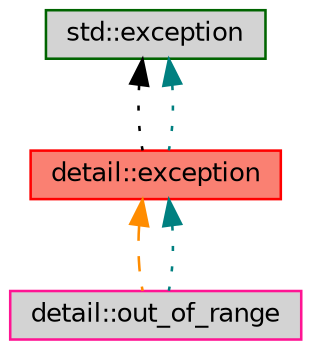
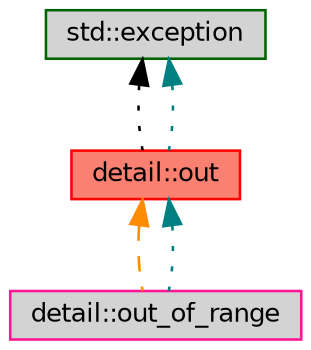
node "detail::exception": label "detail::exception" -> "detail::out"
